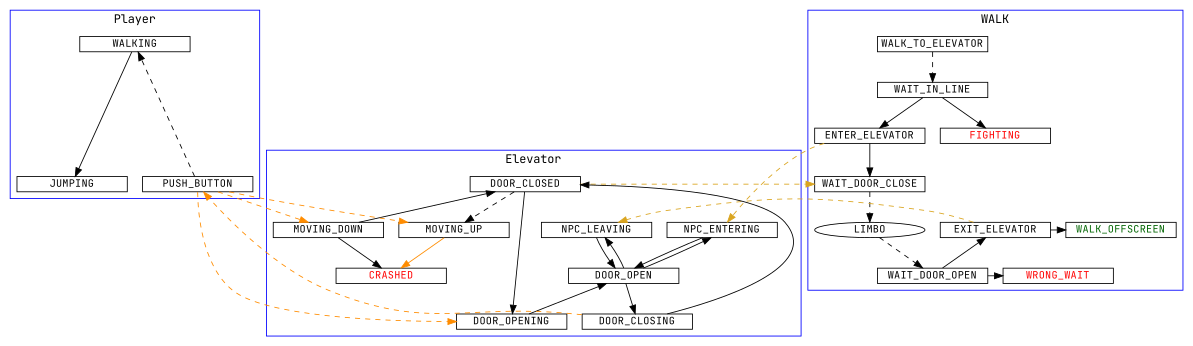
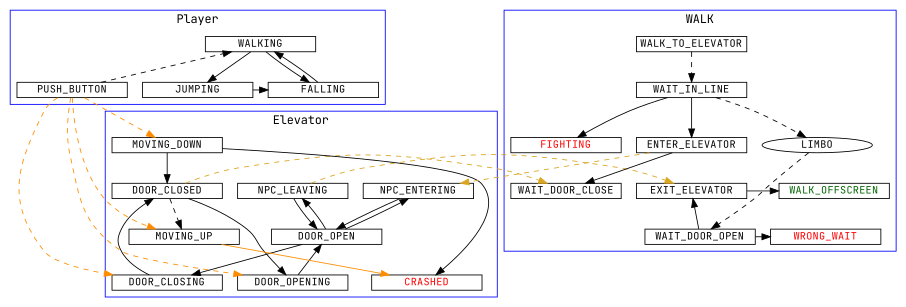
node "FALLING": added
edge "WAIT_DOOR_CLOSE" -> "LIMBO": now "WAIT_IN_LINE" -> "LIMBO"
edge "EXIT_ELEVATOR" -> "NPC_LEAVING": reversed
edge "DOOR_CLOSING" -> "PUSH_BUTTON": reversed
